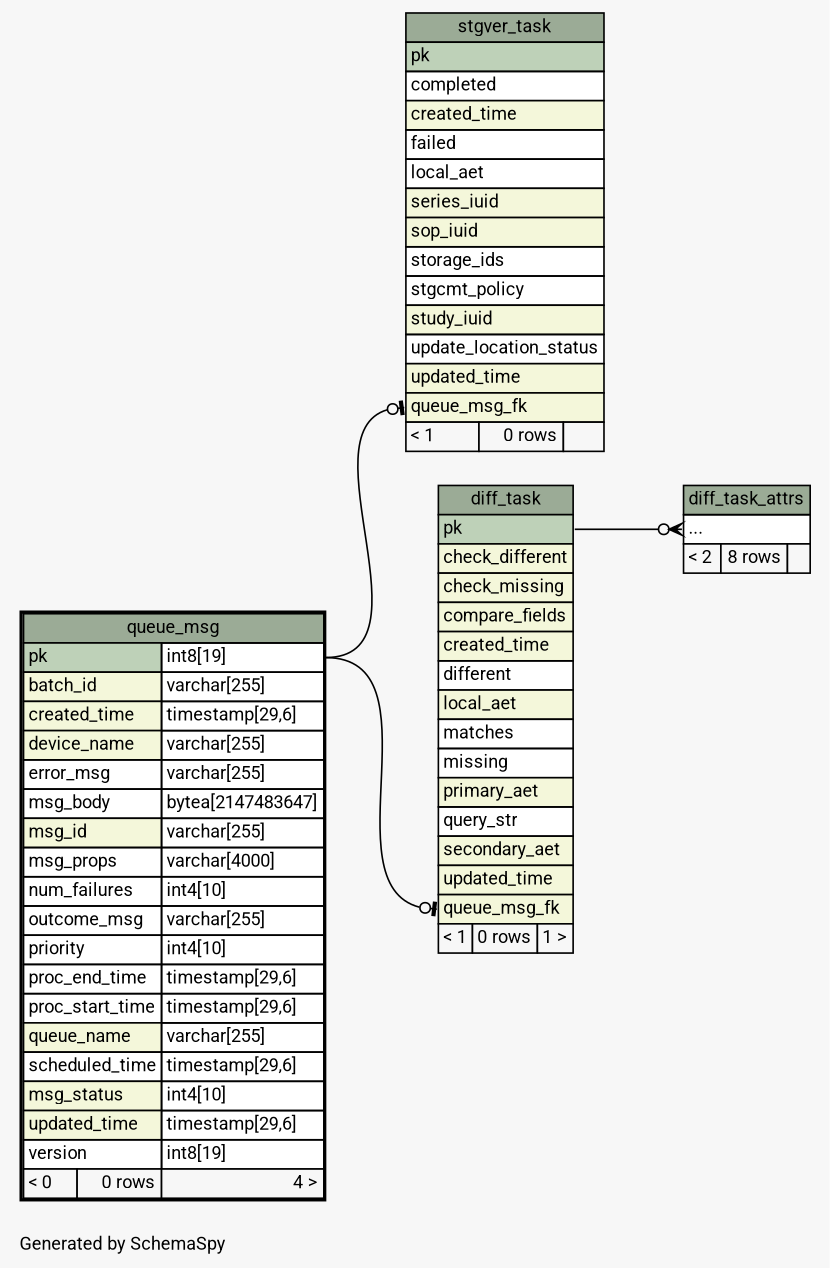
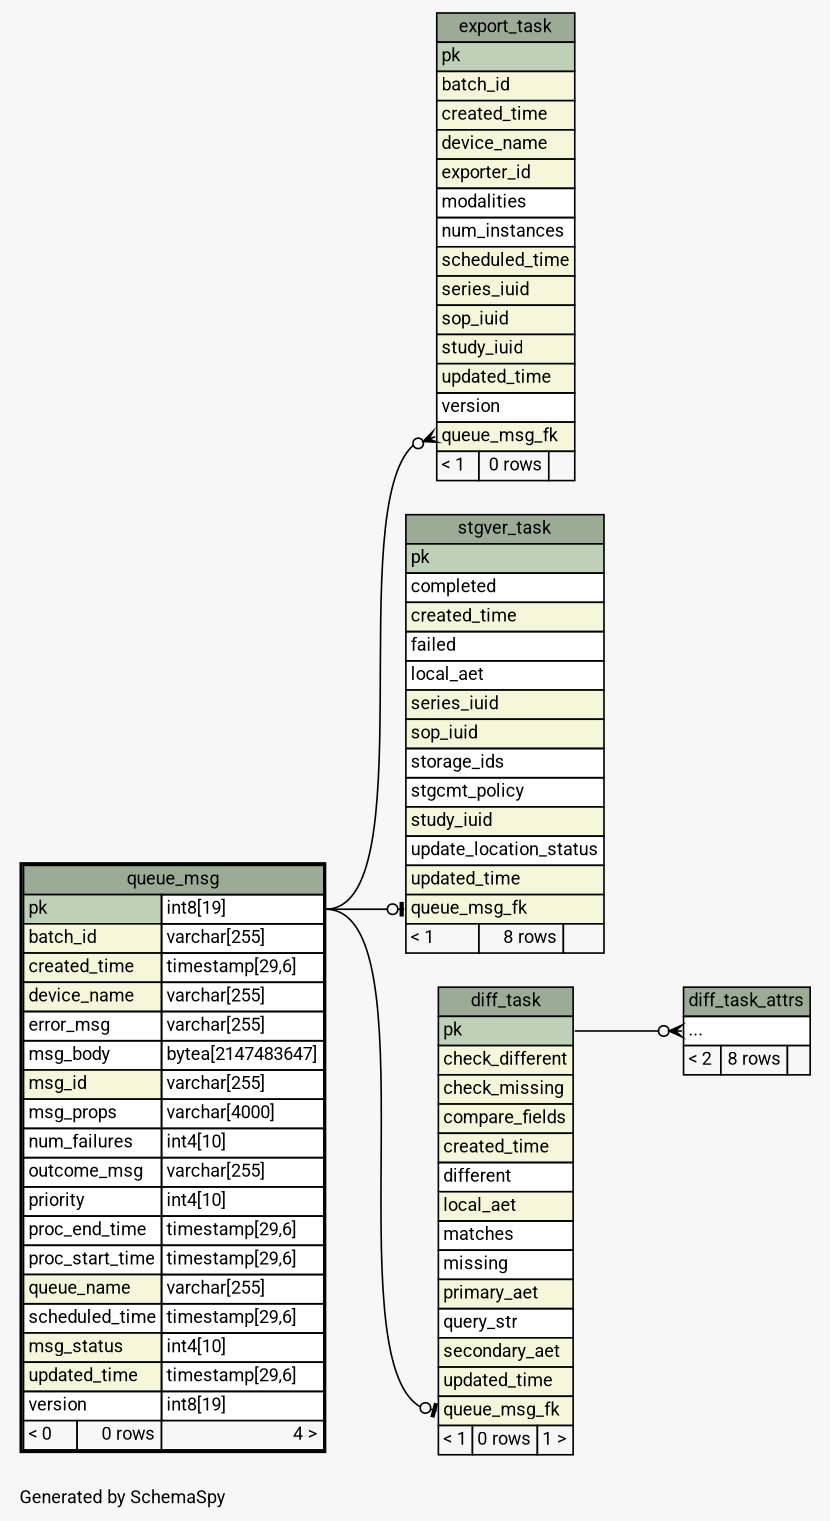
node "export_task": added
node "stgver_task": text "0 rows" -> "8 rows"
